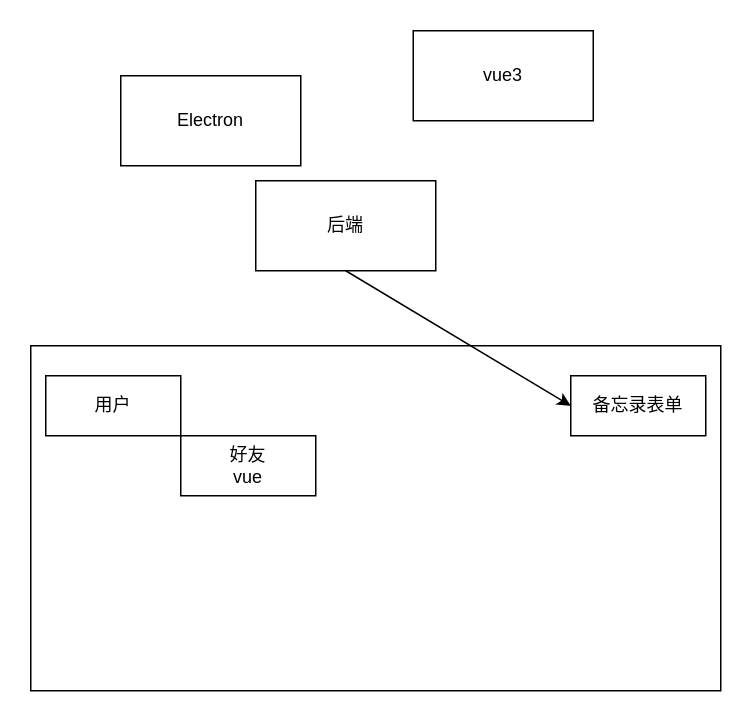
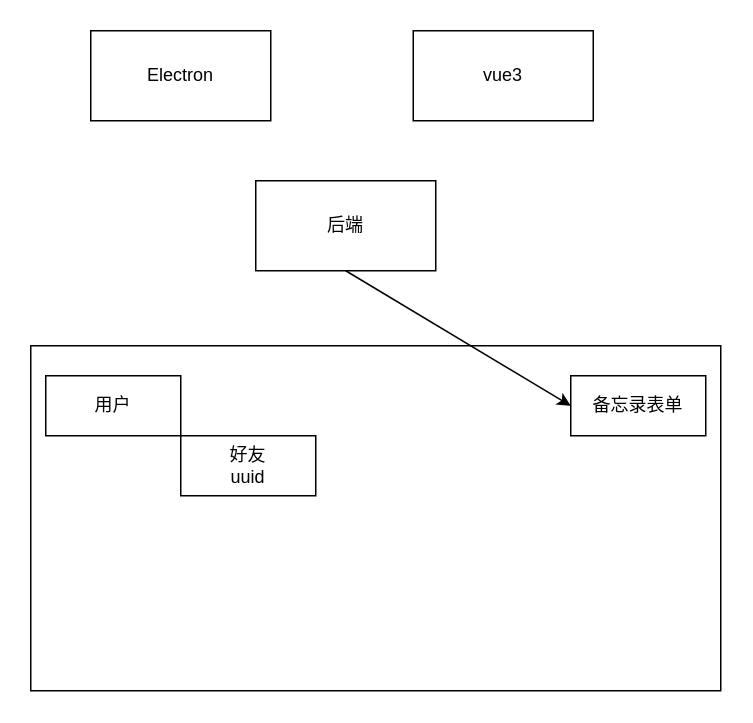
node "Electron": moved (211, 121) -> (181, 76)
node "好友 vue": label "好友 vue" -> "好友 uuid"
